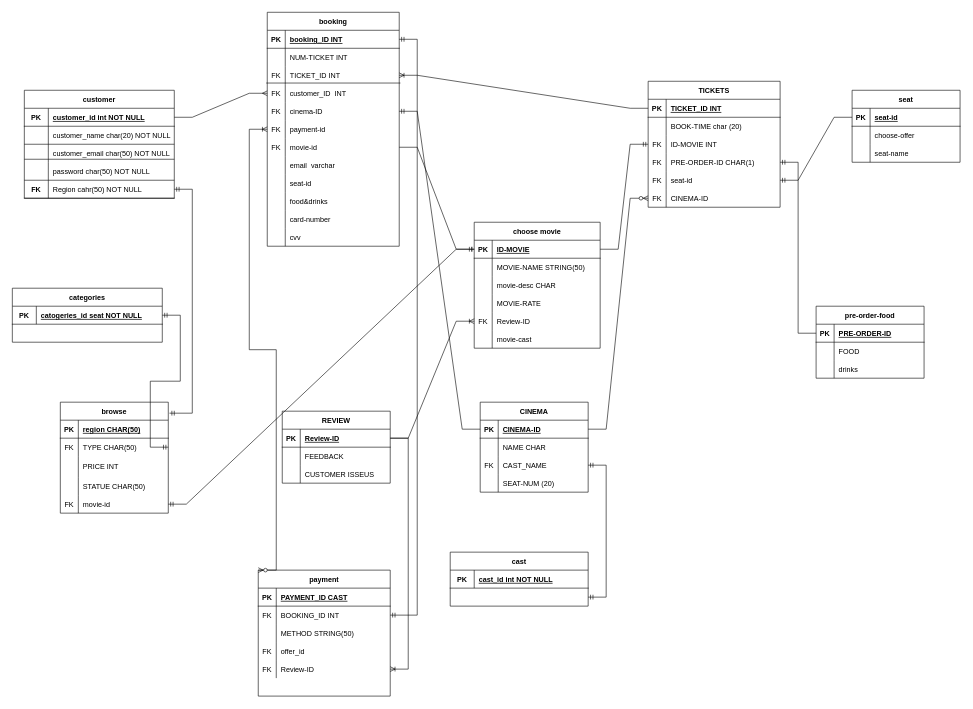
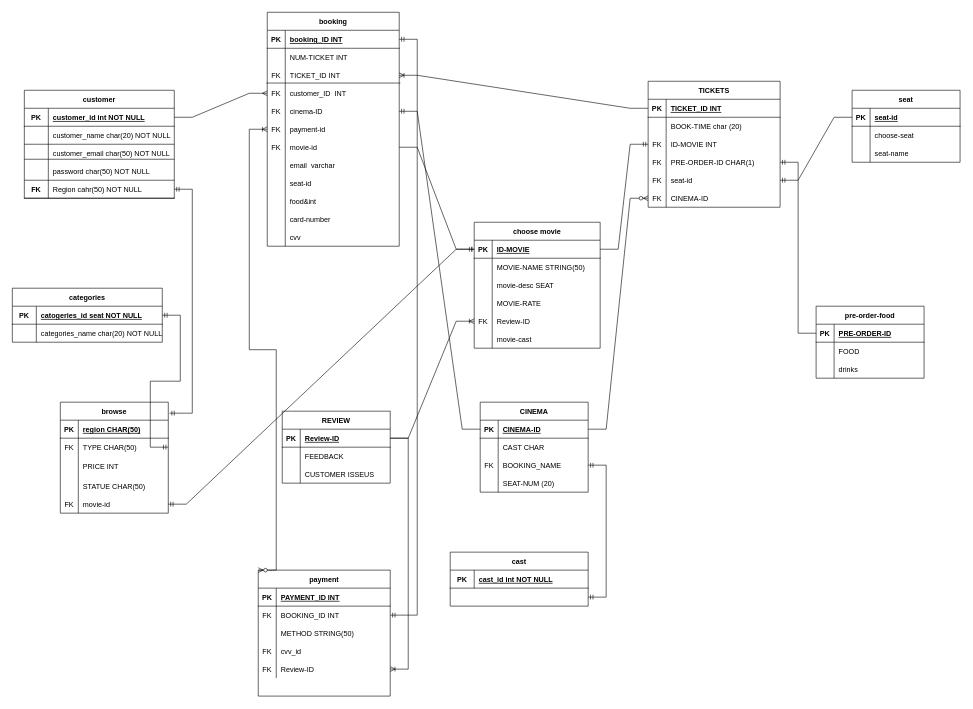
node "choose-offer": label "choose-offer" -> "choose-seat"
node "food&drinks": label "food&drinks" -> "food&int"
node "movie-desc CHAR": label "movie-desc CHAR" -> "movie-desc SEAT"
node "categories_name char(20) NOT NULL": added
node "NAME CHAR": label "NAME CHAR" -> "CAST CHAR"
node "CAST_NAME": label "CAST_NAME" -> "BOOKING_NAME"
node "PAYMENT_ID CAST": label "PAYMENT_ID CAST" -> "PAYMENT_ID INT"
node "offer_id": label "offer_id" -> "cvv_id"
